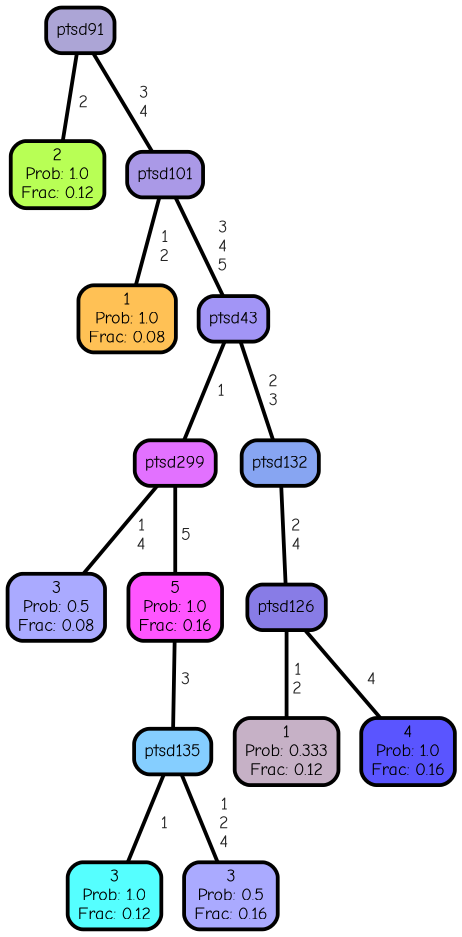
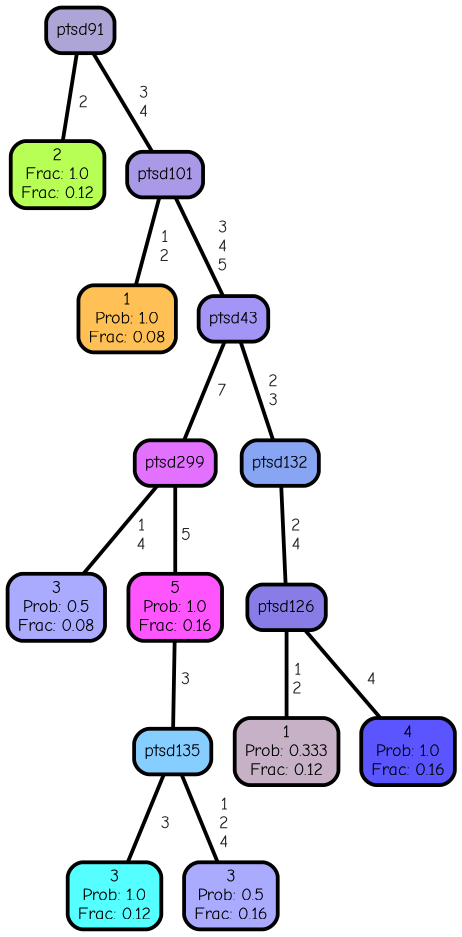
node "2 Prob: 1.0 Frac: 0.12": label "2 Prob: 1.0 Frac: 0.12" -> "2 Frac: 1.0 Frac: 0.12"
edge "ptsd43" -- "ptsd299": label " 1" -> " 7"
edge "ptsd135" -- "3 Prob: 1.0 Frac: 0.12": label " 1" -> " 3"
